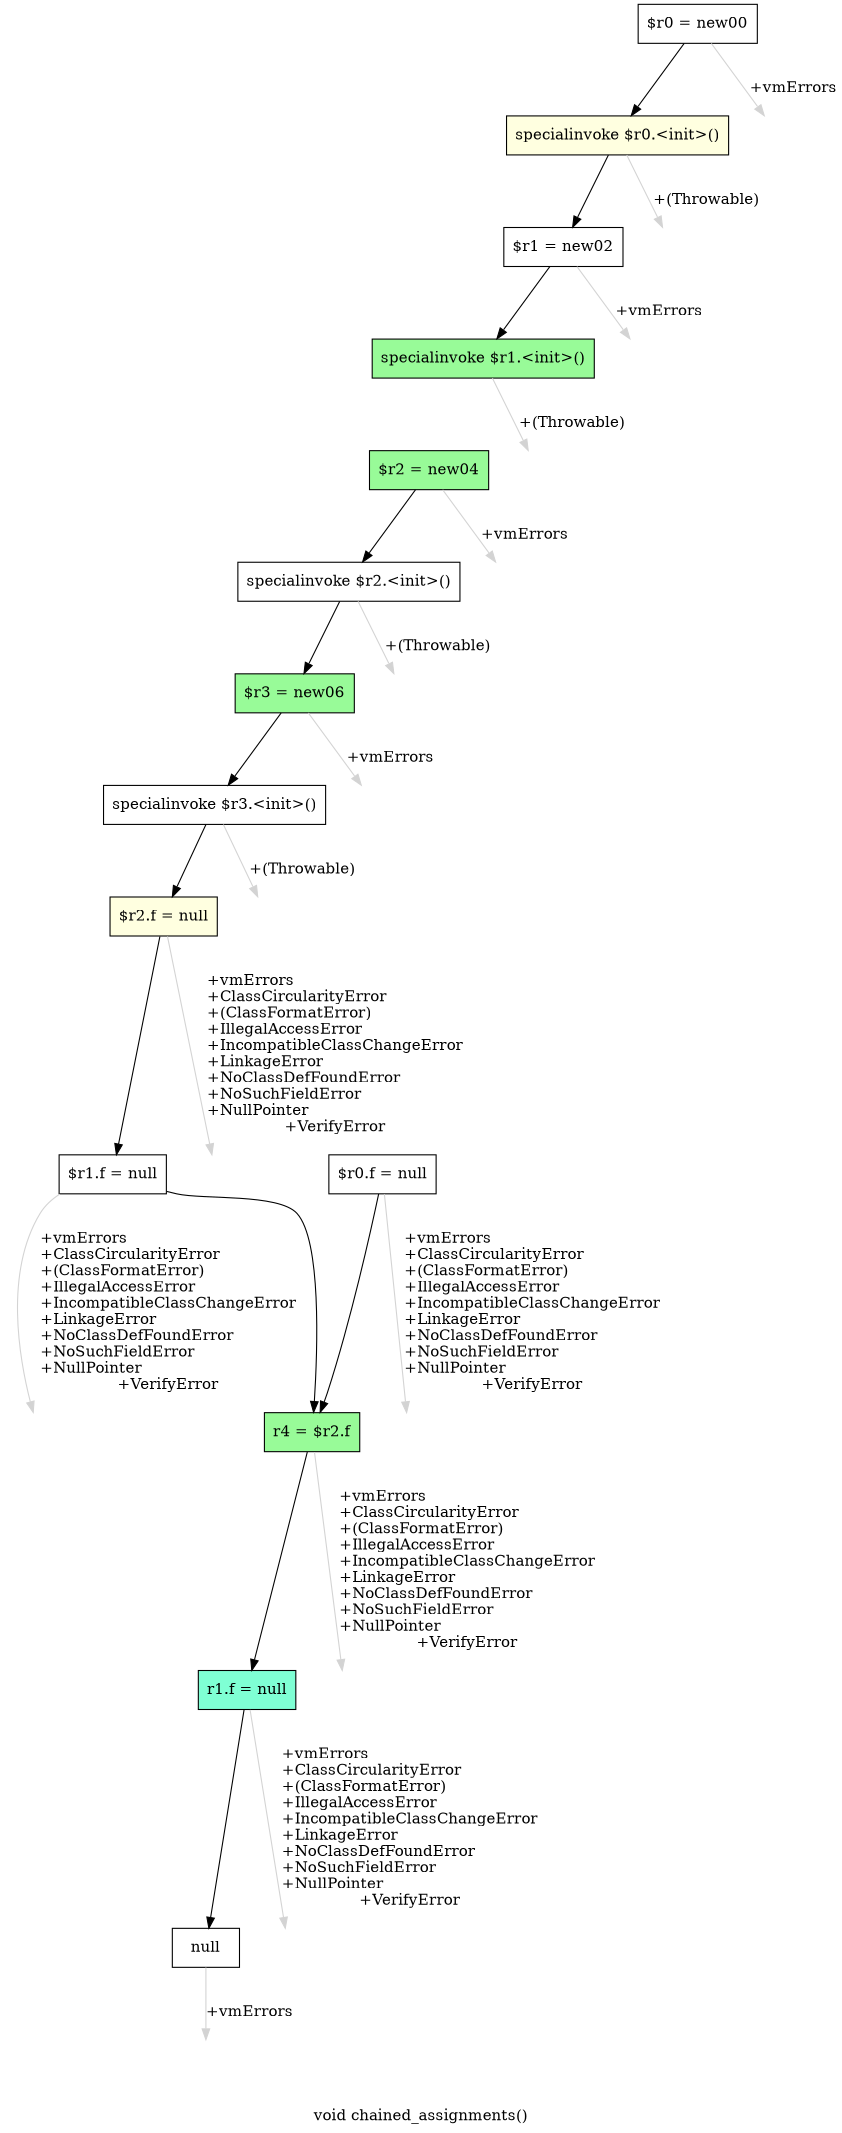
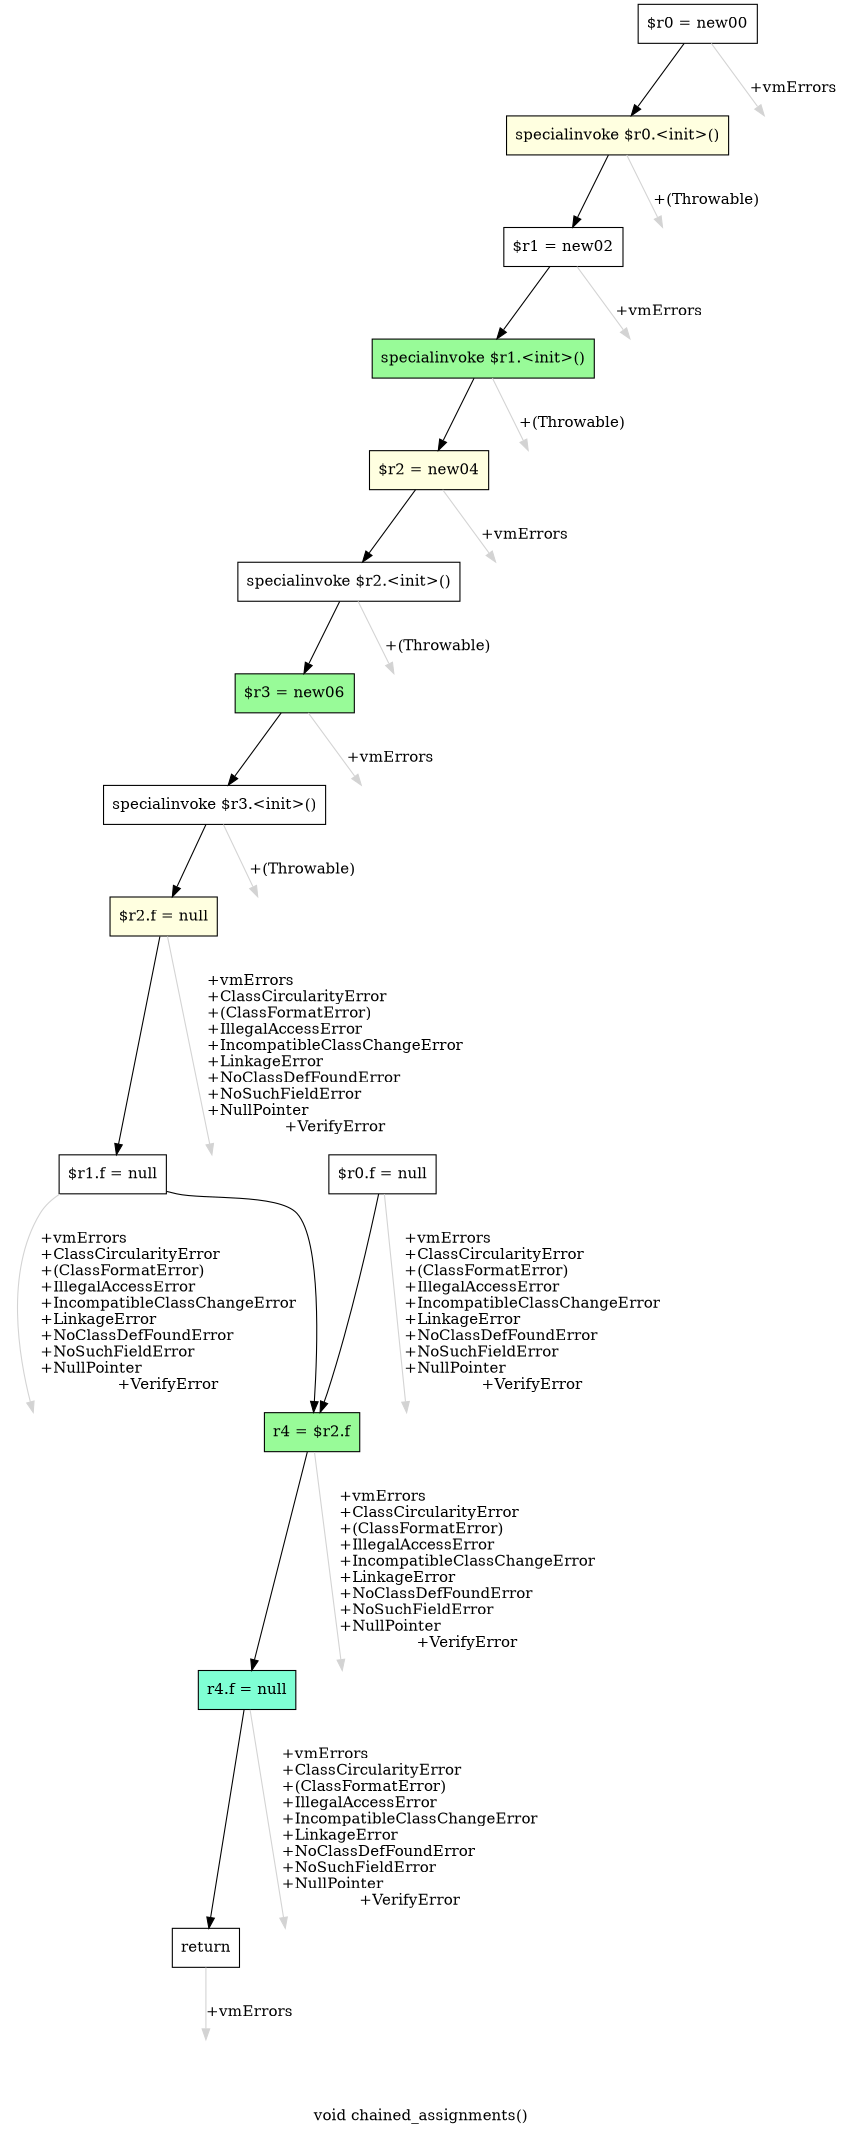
edge "specialinvoke $r1.<init>()" -> "$r2 = new04": added
node "$r2 = new04": fillcolor palegreen -> lightyellow
node "r1.f = null": label "r1.f = null" -> "r4.f = null"
node "null": label "null" -> "return"
